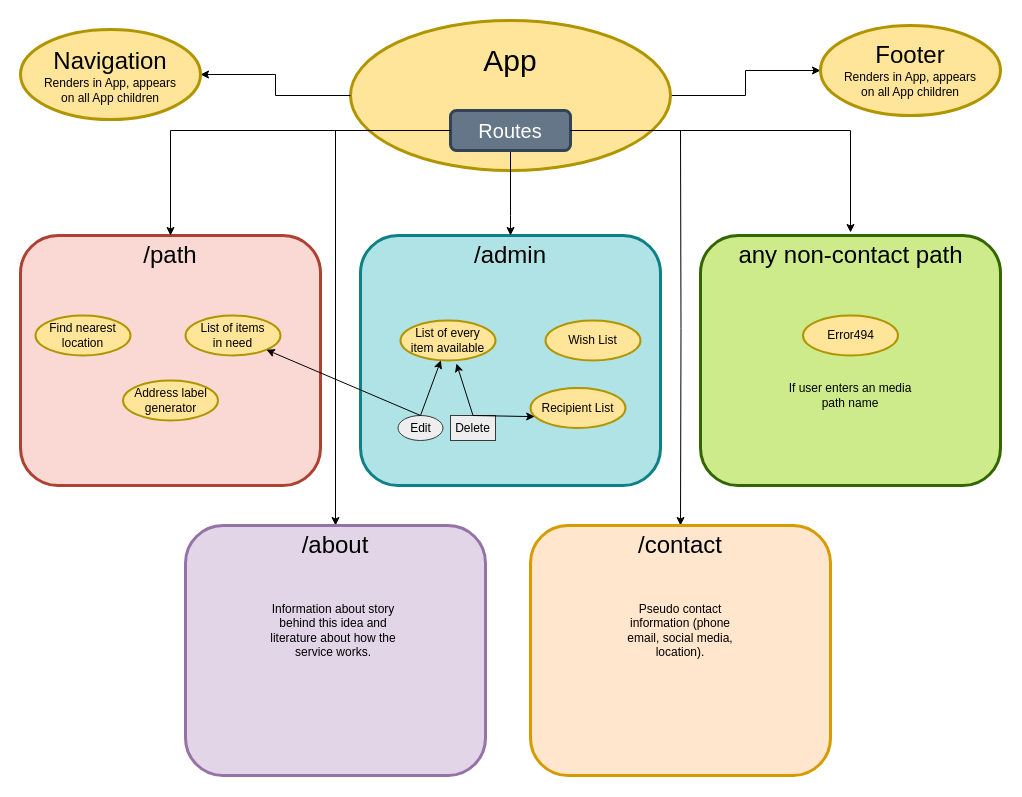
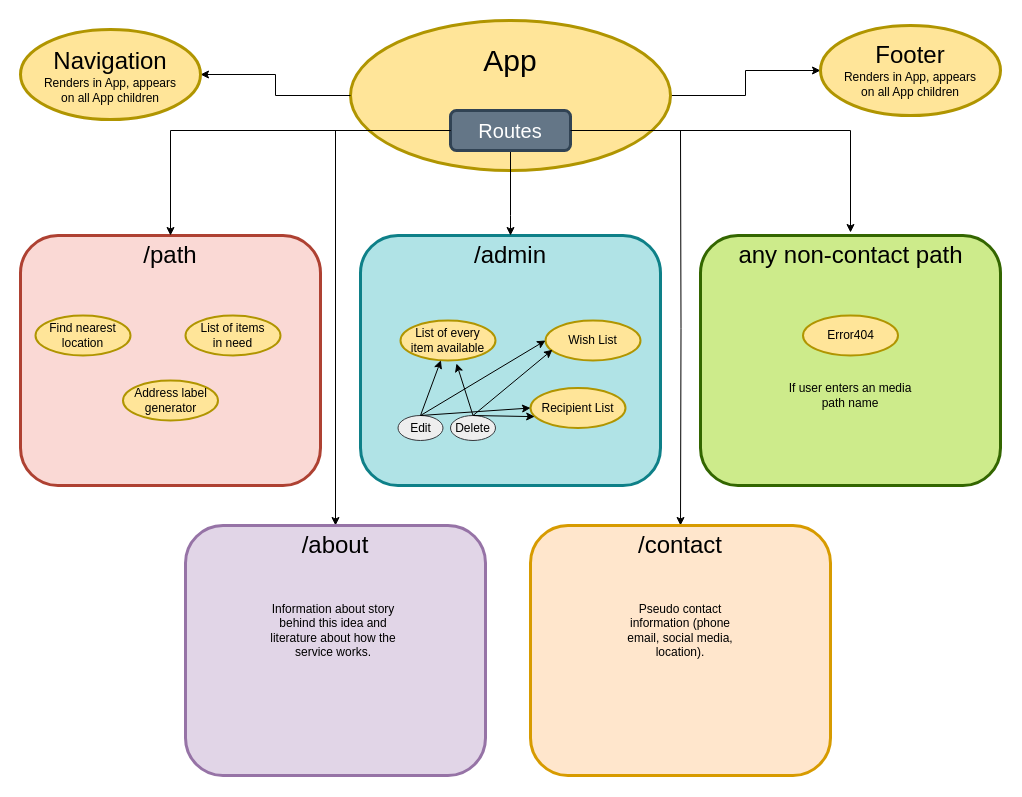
node "Error494": label "Error494" -> "Error404"
edge "Edit" -> "List of items in need": now "Edit" -> "Wish List"
edge "Delete" -> "Wish List": added
edge "Edit" -> "Recipient List": added
node "Delete": shape rectangle -> ellipse
